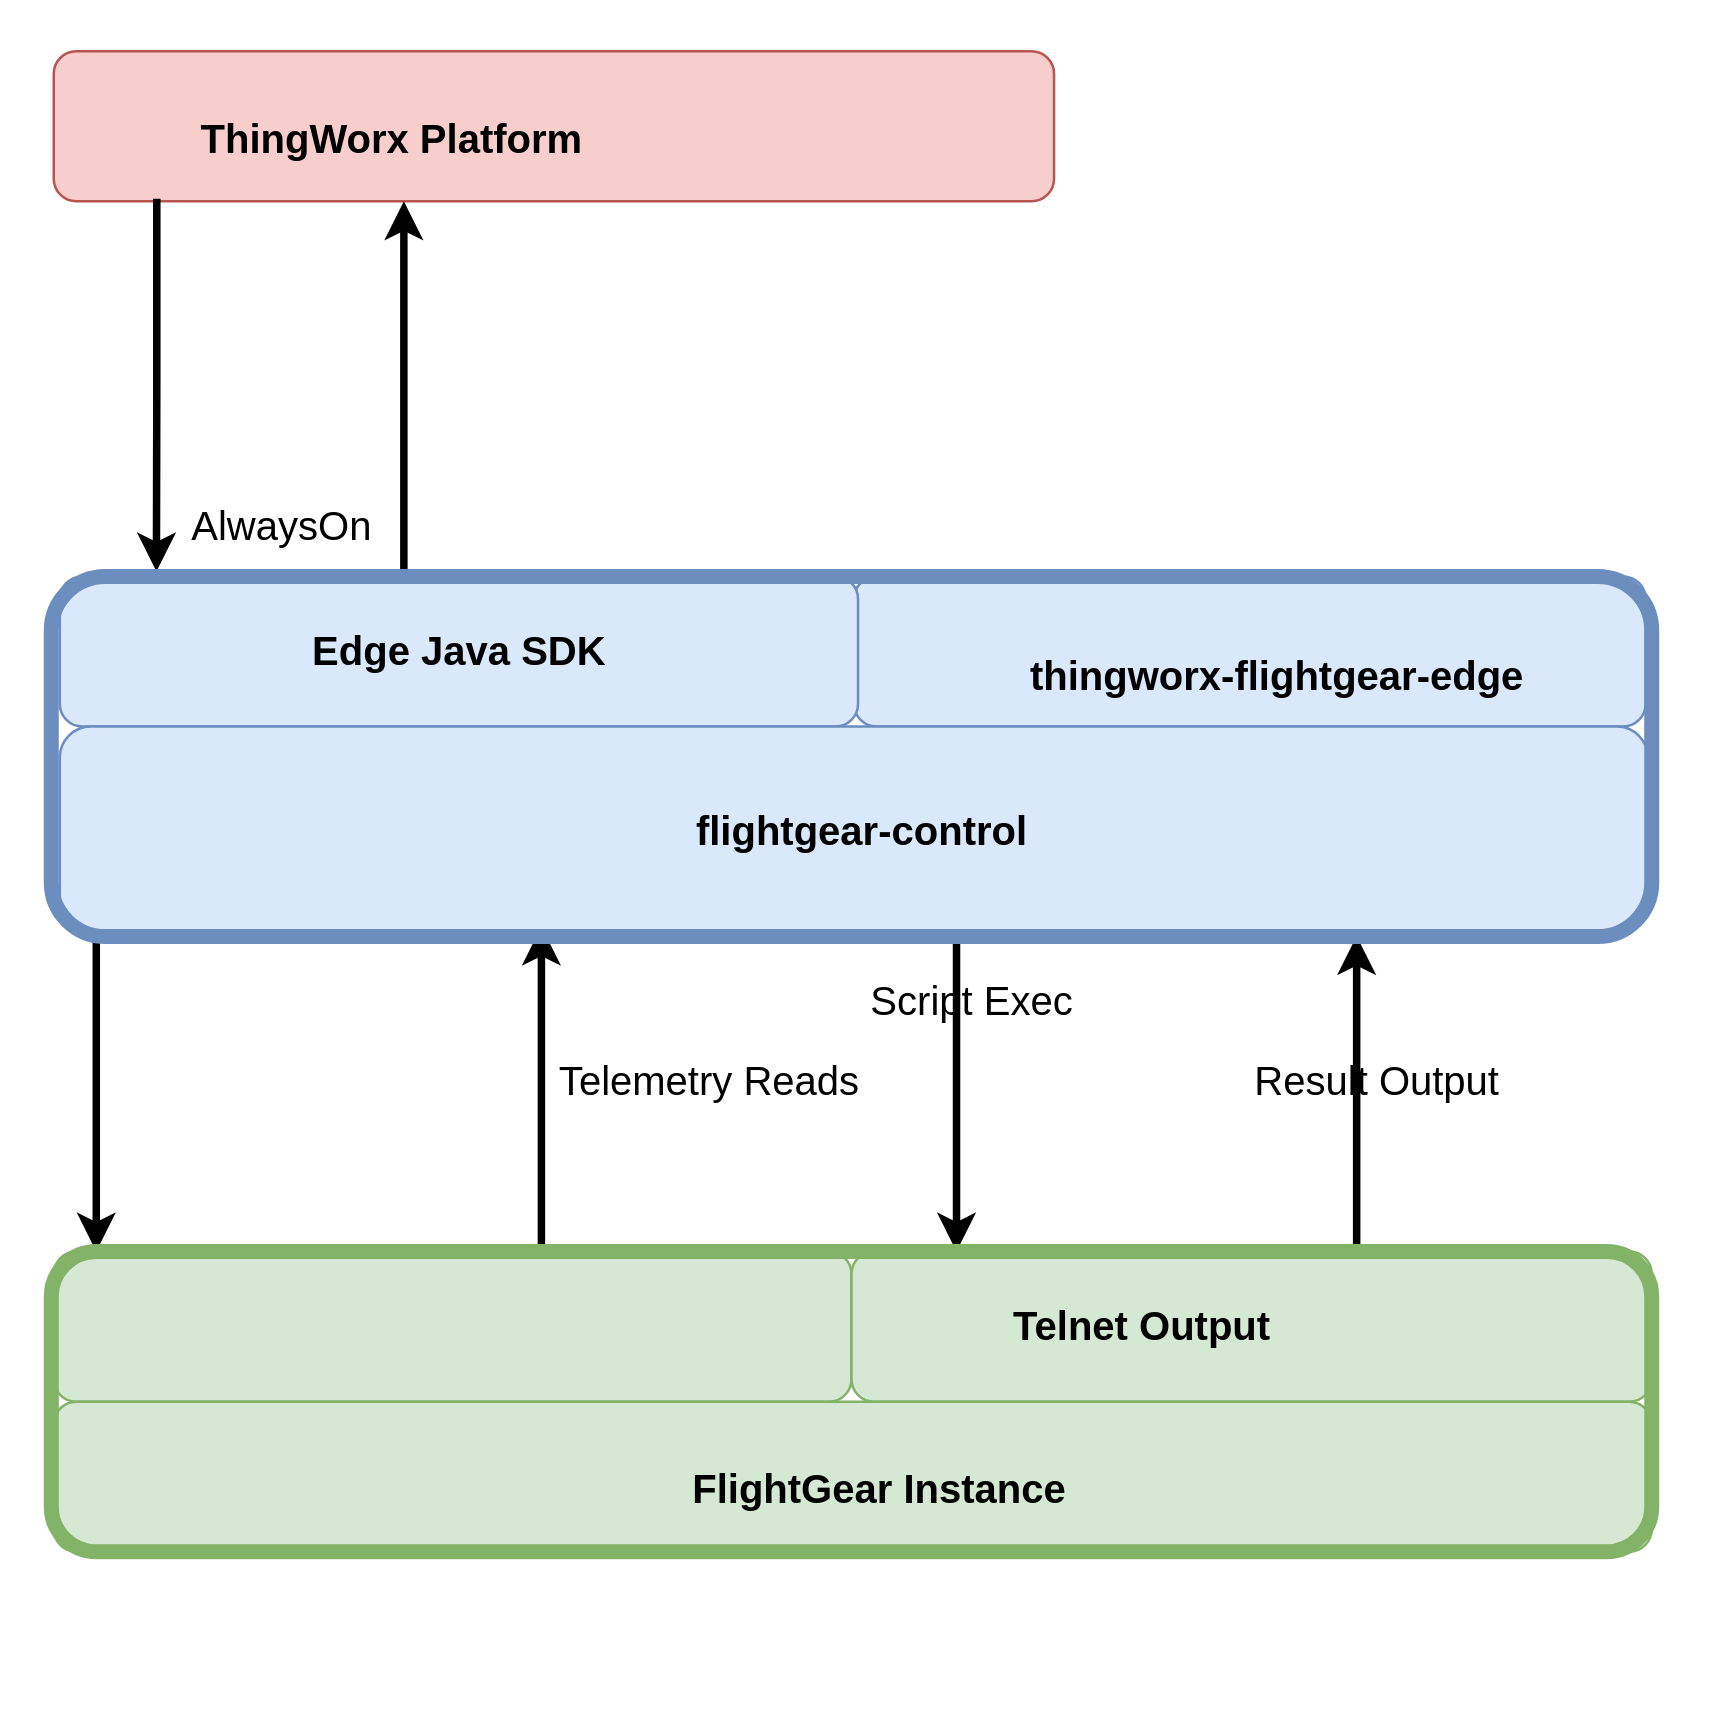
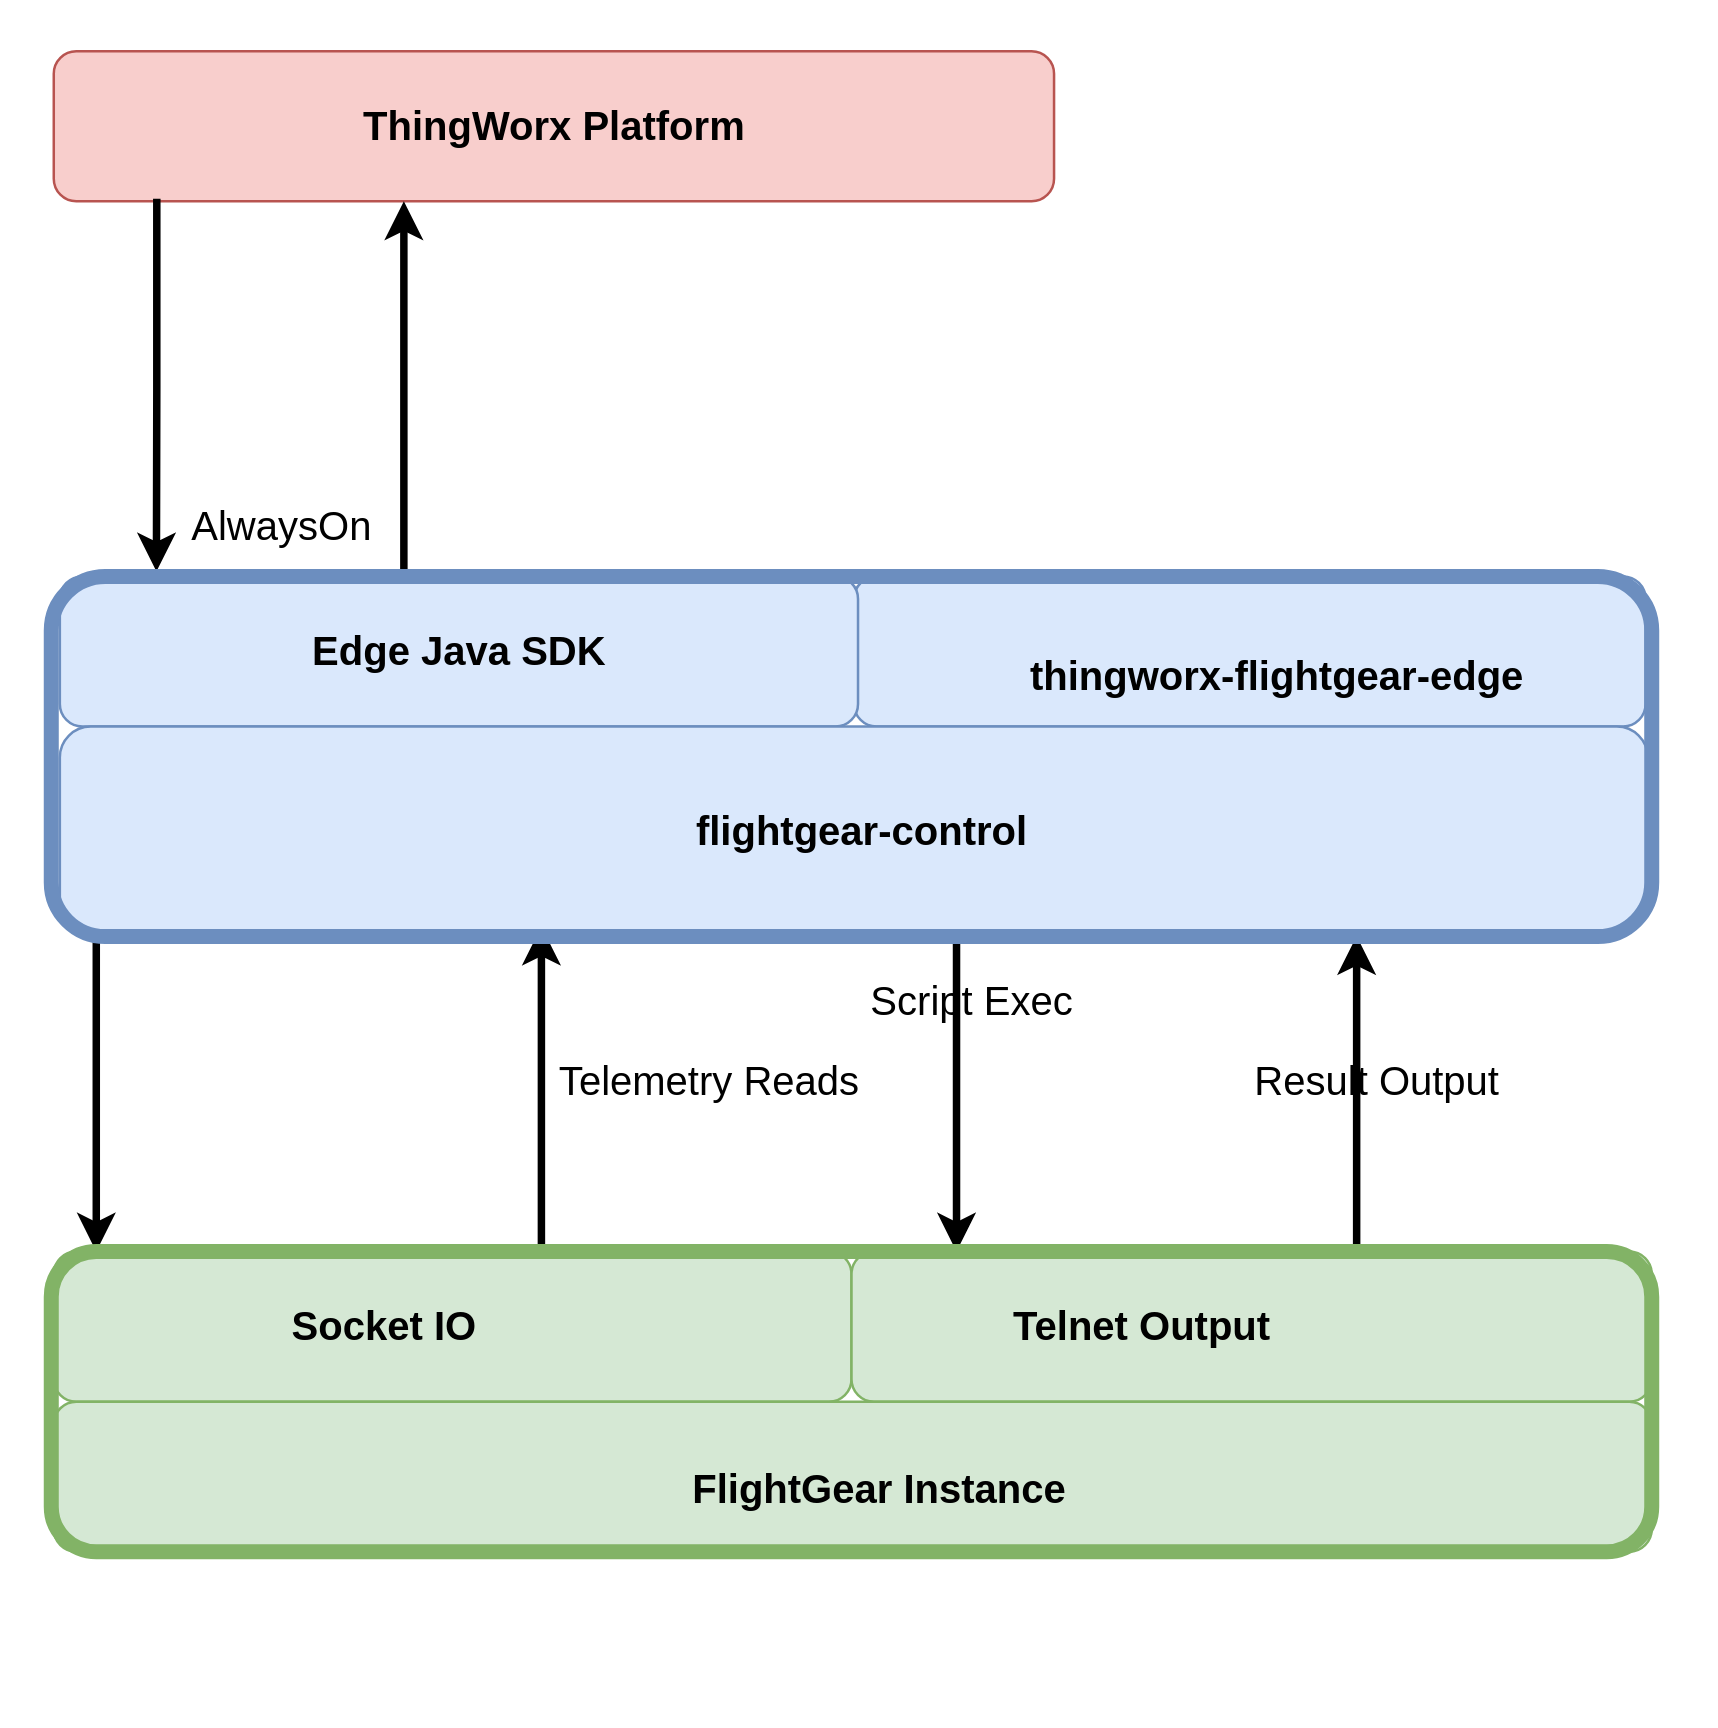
node "ThingWorx Platform": moved (391, 139) -> (554, 126)
node "Socket IO": added
